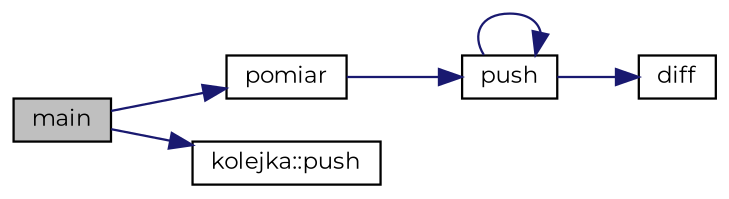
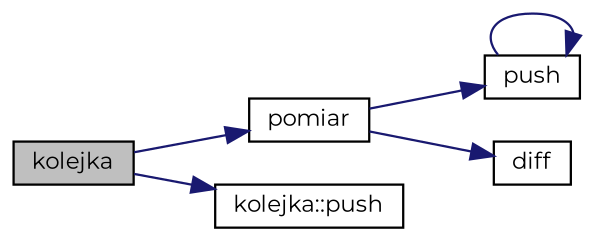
edge "push" -> "diff": now "pomiar" -> "diff"
node "main": label "main" -> "kolejka"
